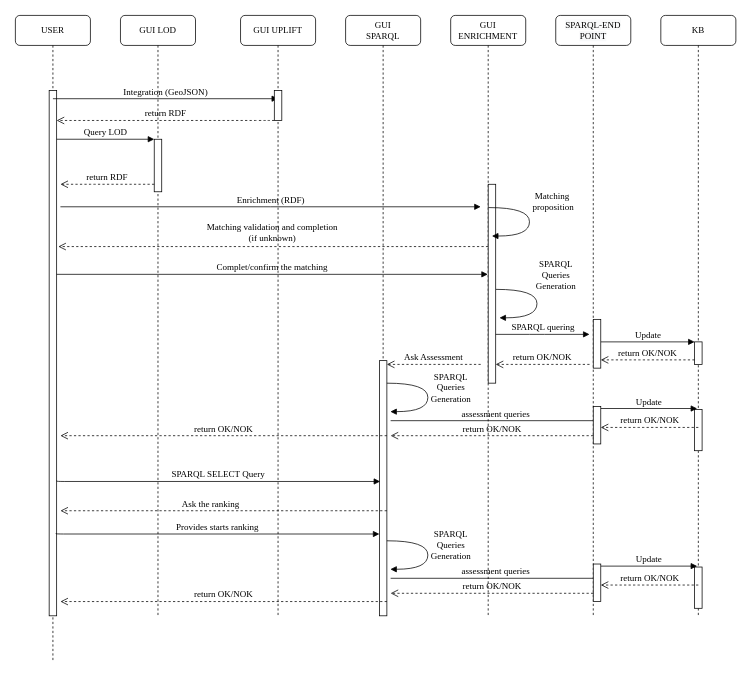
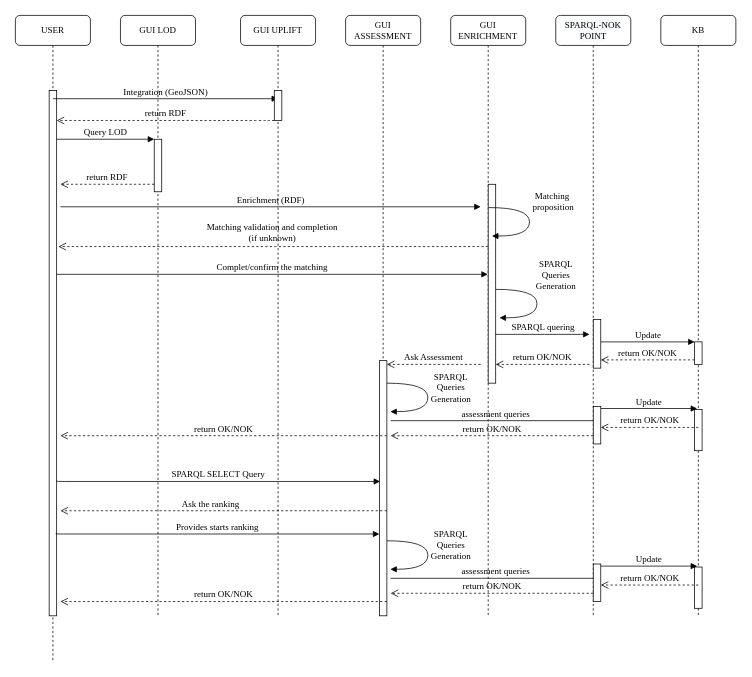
node "GUI SPARQL": label "GUI SPARQL" -> "GUI ASSESSMENT"
node "SPARQL-END POINT": label "SPARQL-END POINT" -> "SPARQL-NOK POINT"
